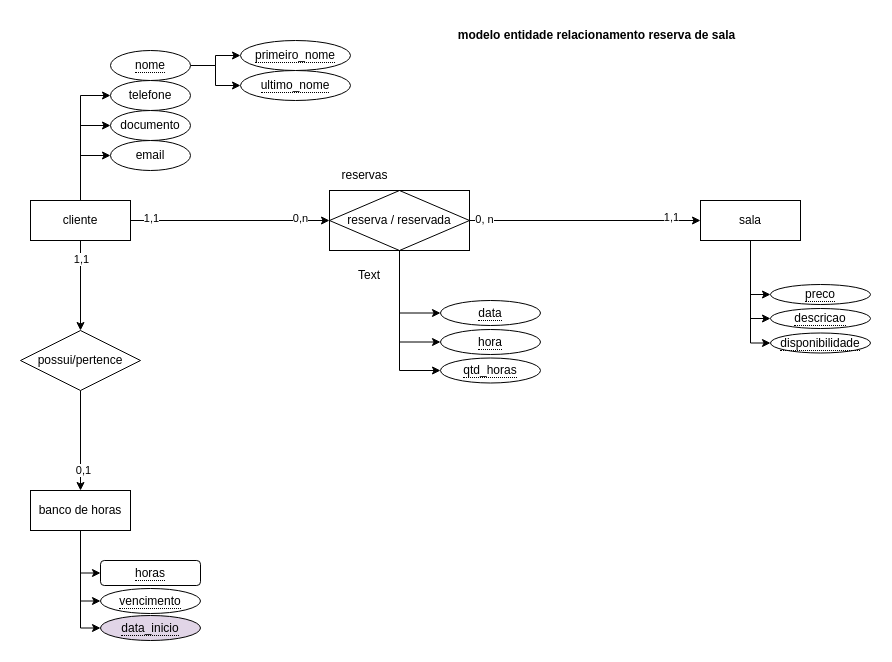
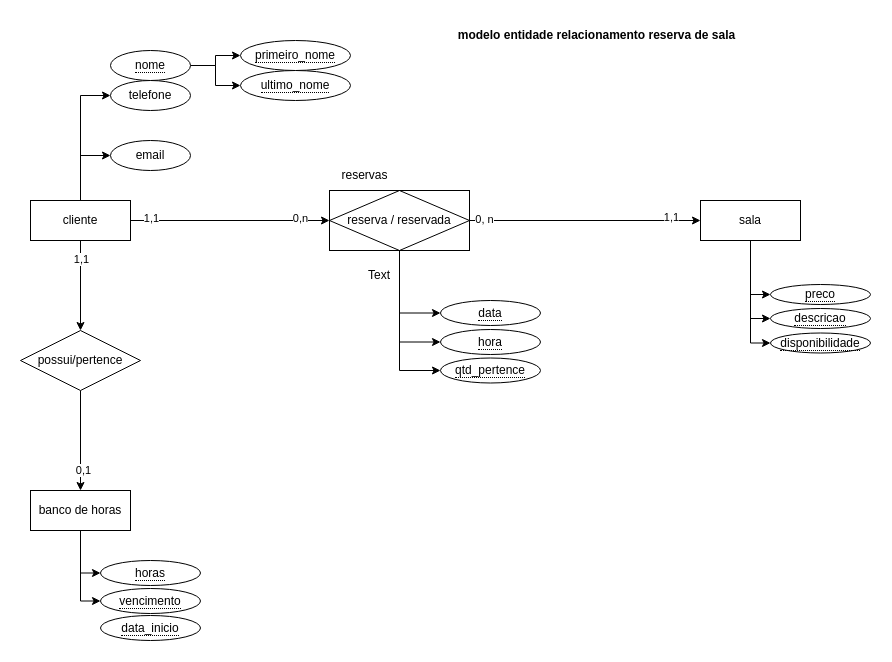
edge "cliente" -> "documento": removed
node "documento": removed
node "Text": moved (370, 276) -> (380, 276)
node "qtd_horas": label "qtd_horas" -> "qtd_pertence"
node "horas": shape rounded rectangle -> ellipse
edge "banco de horas" -> "data_inicio": removed
node "data_inicio": fillcolor #e1d5e7 -> #ffffff
